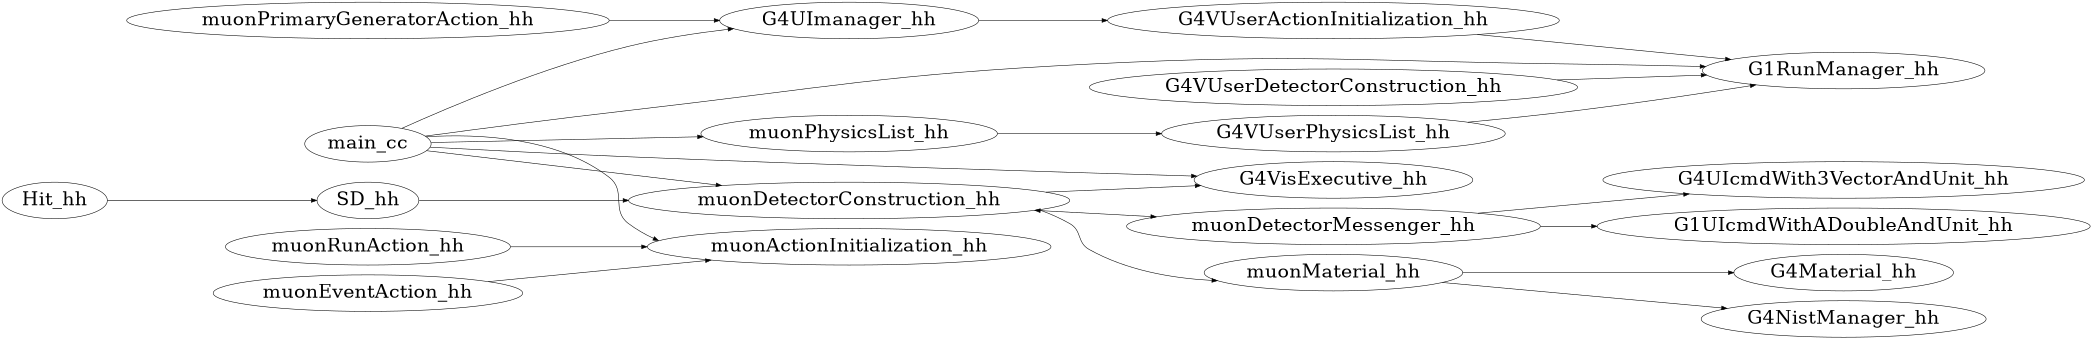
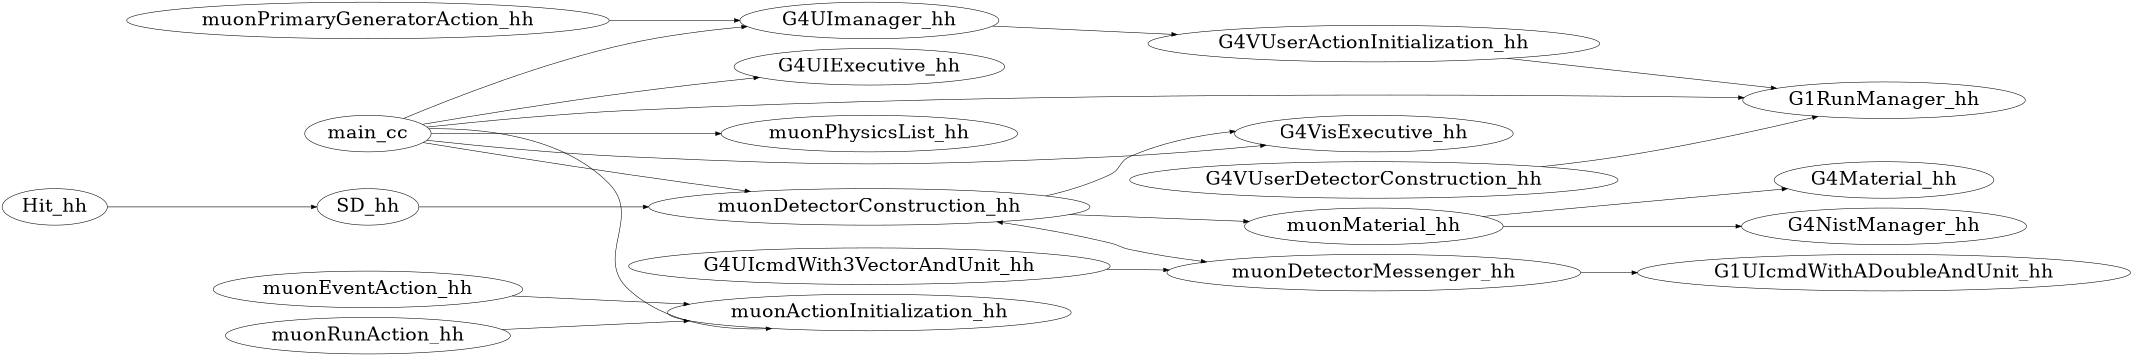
node "G4UIExecutive_hh": added
node "G4VUserPhysicsList_hh": removed
edge "muonDetectorMessenger_hh" -> "G4UIcmdWith3VectorAndUnit_hh": reversed
